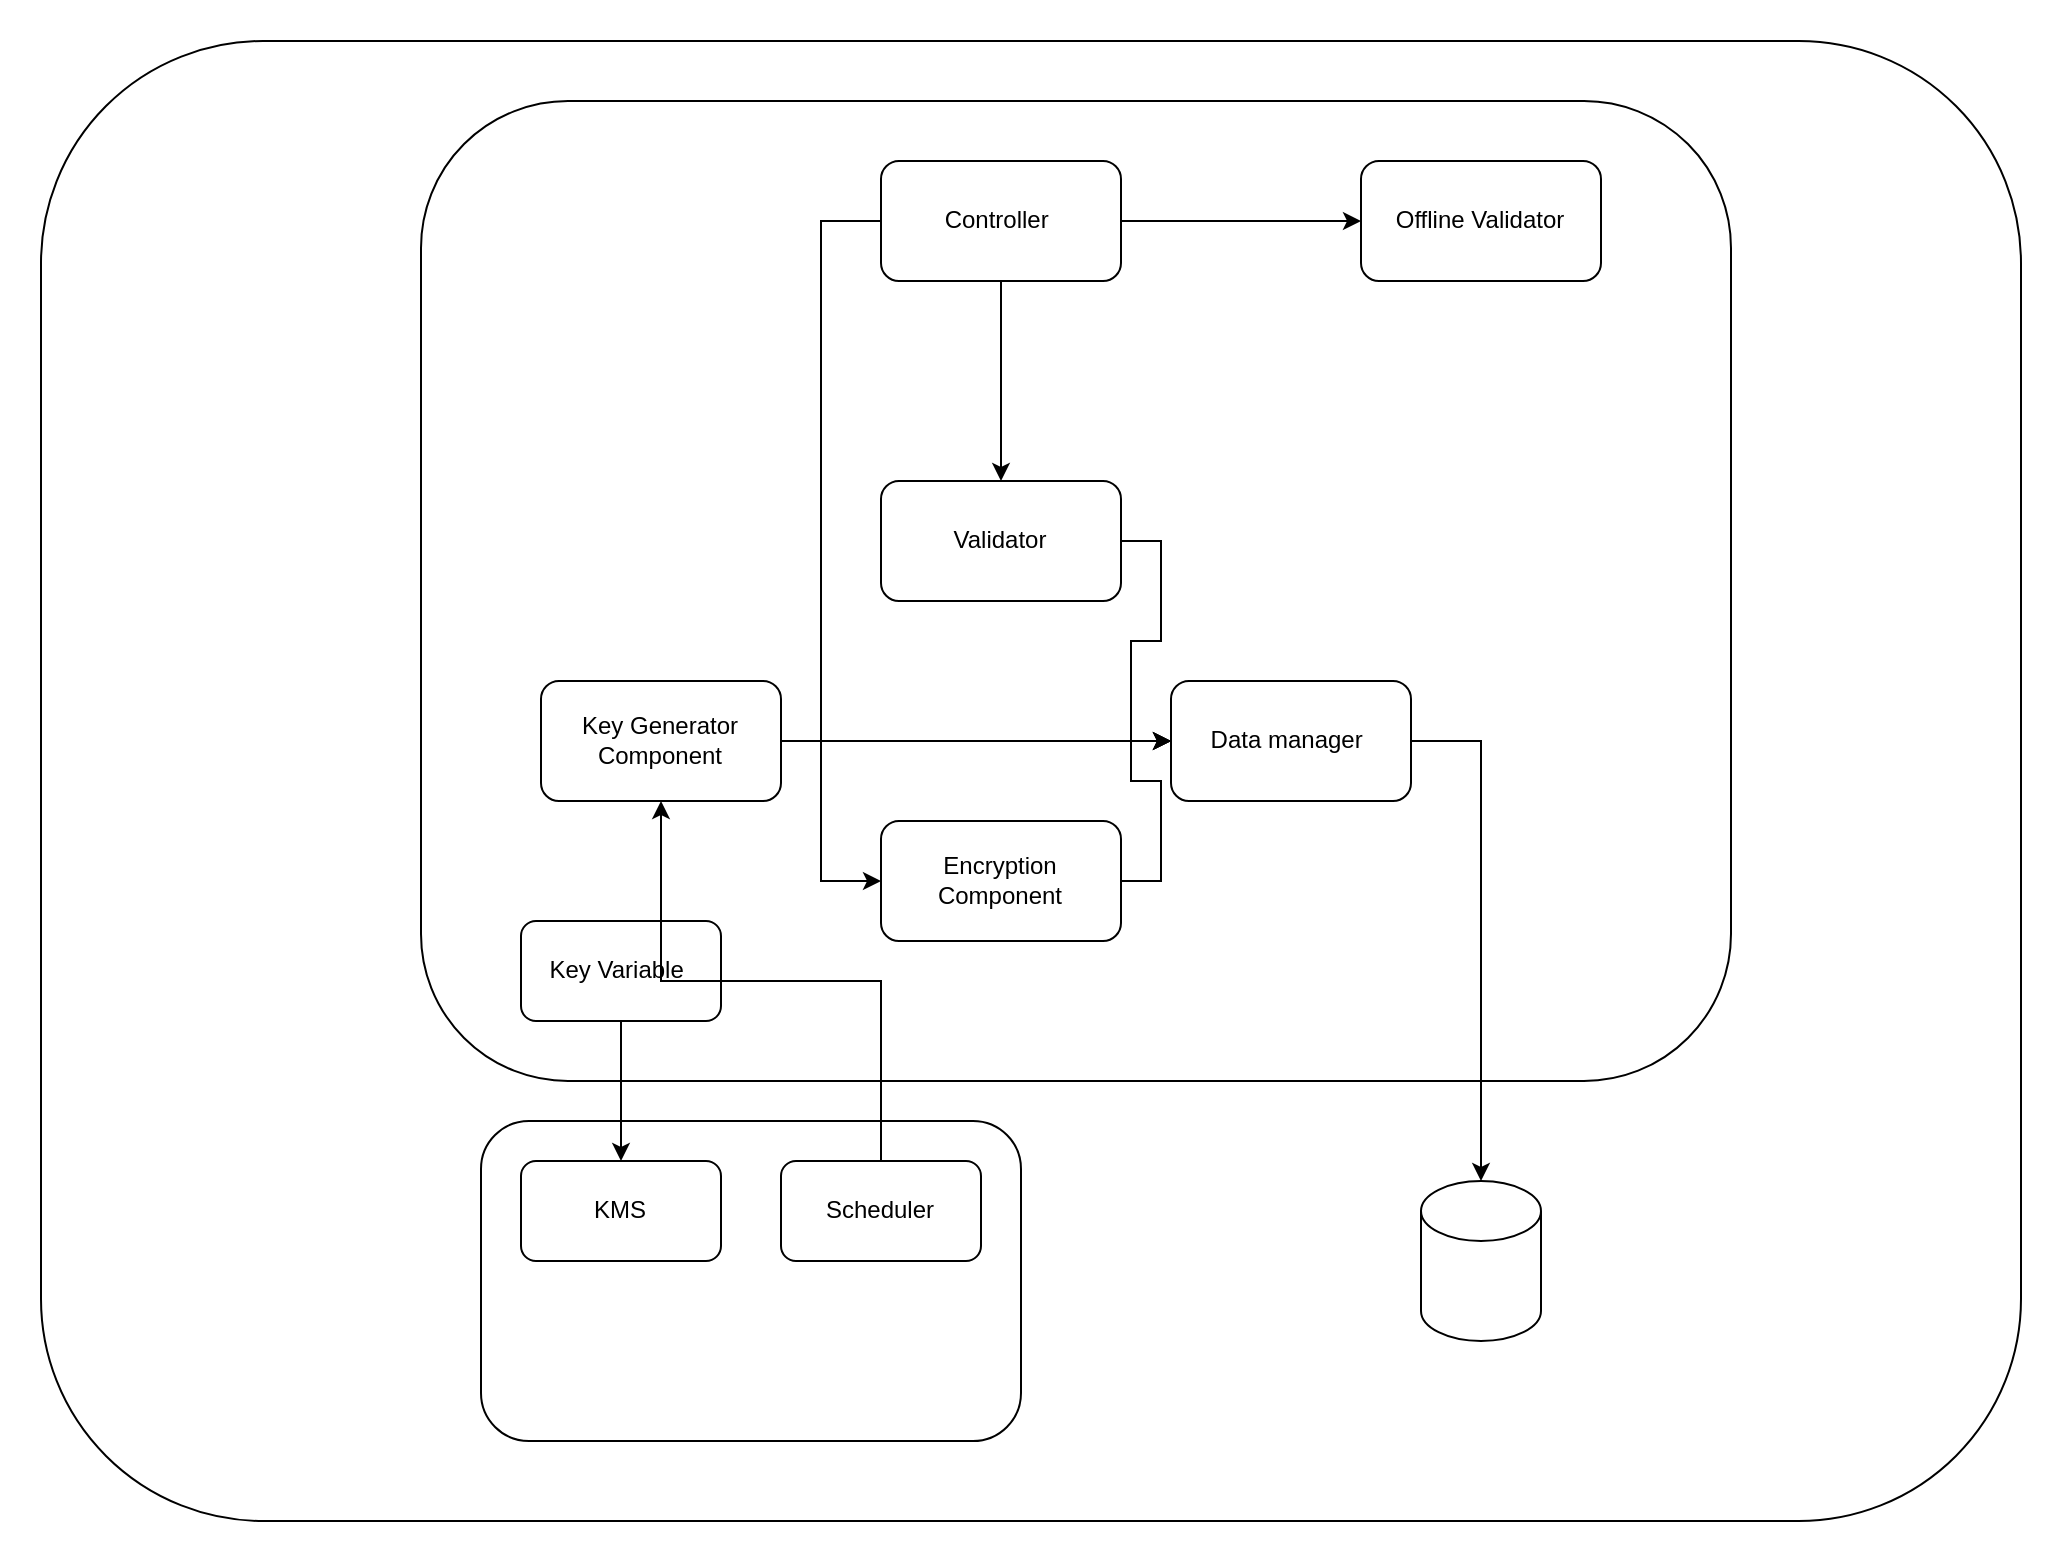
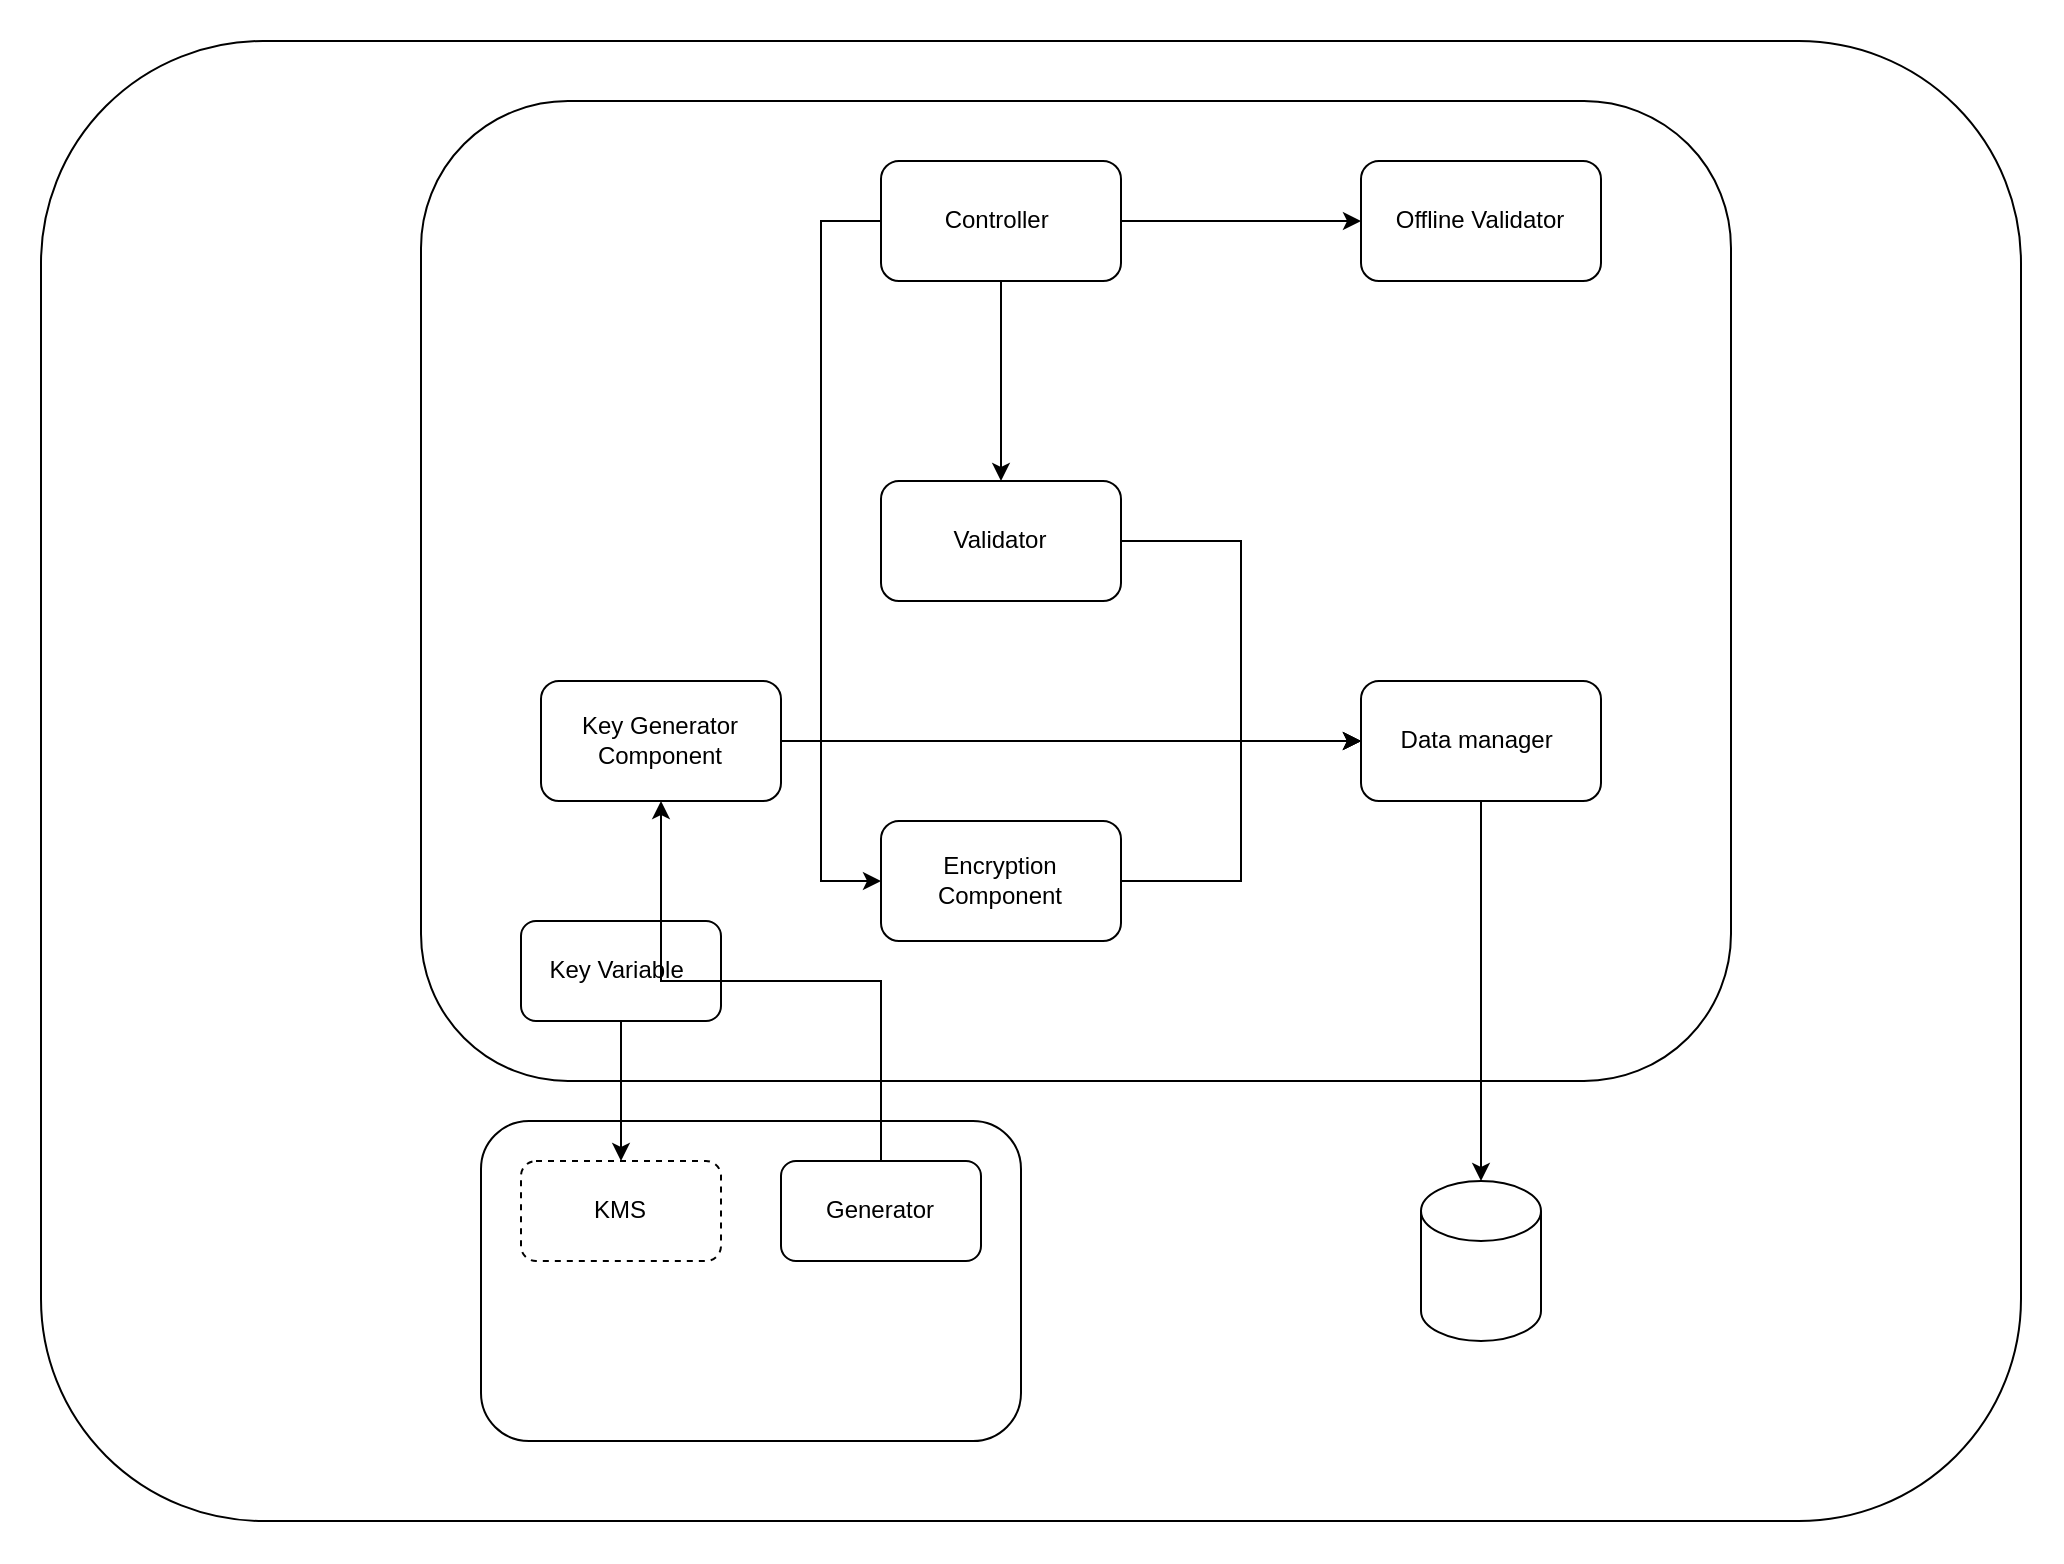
node "Data manager": moved (1291, 741) -> (1481, 741)
node "KMS": style solid -> dashed
node "Scheduler": label "Scheduler" -> "Generator"
